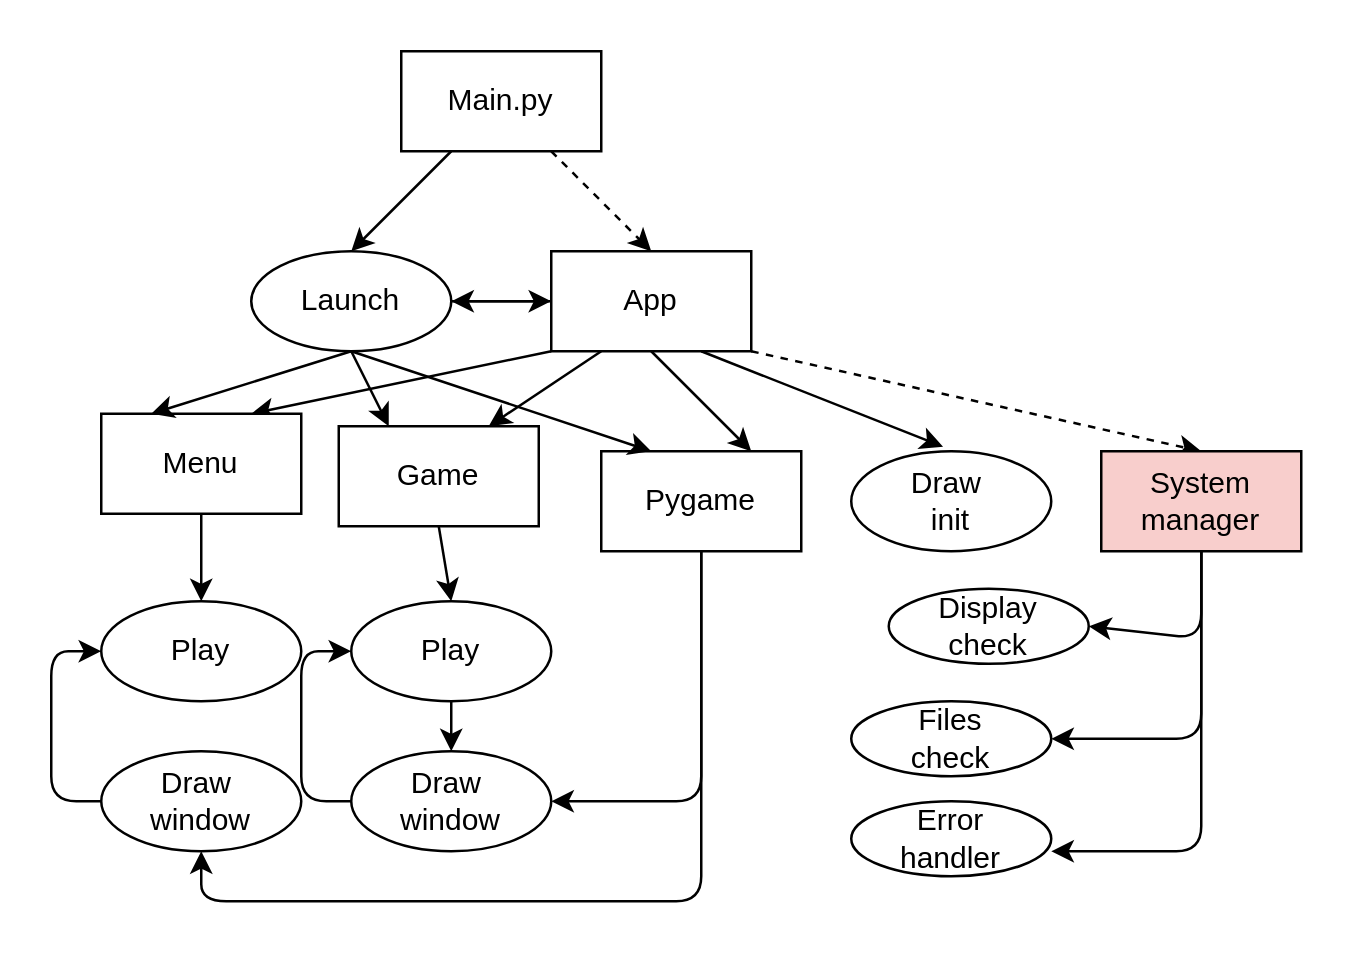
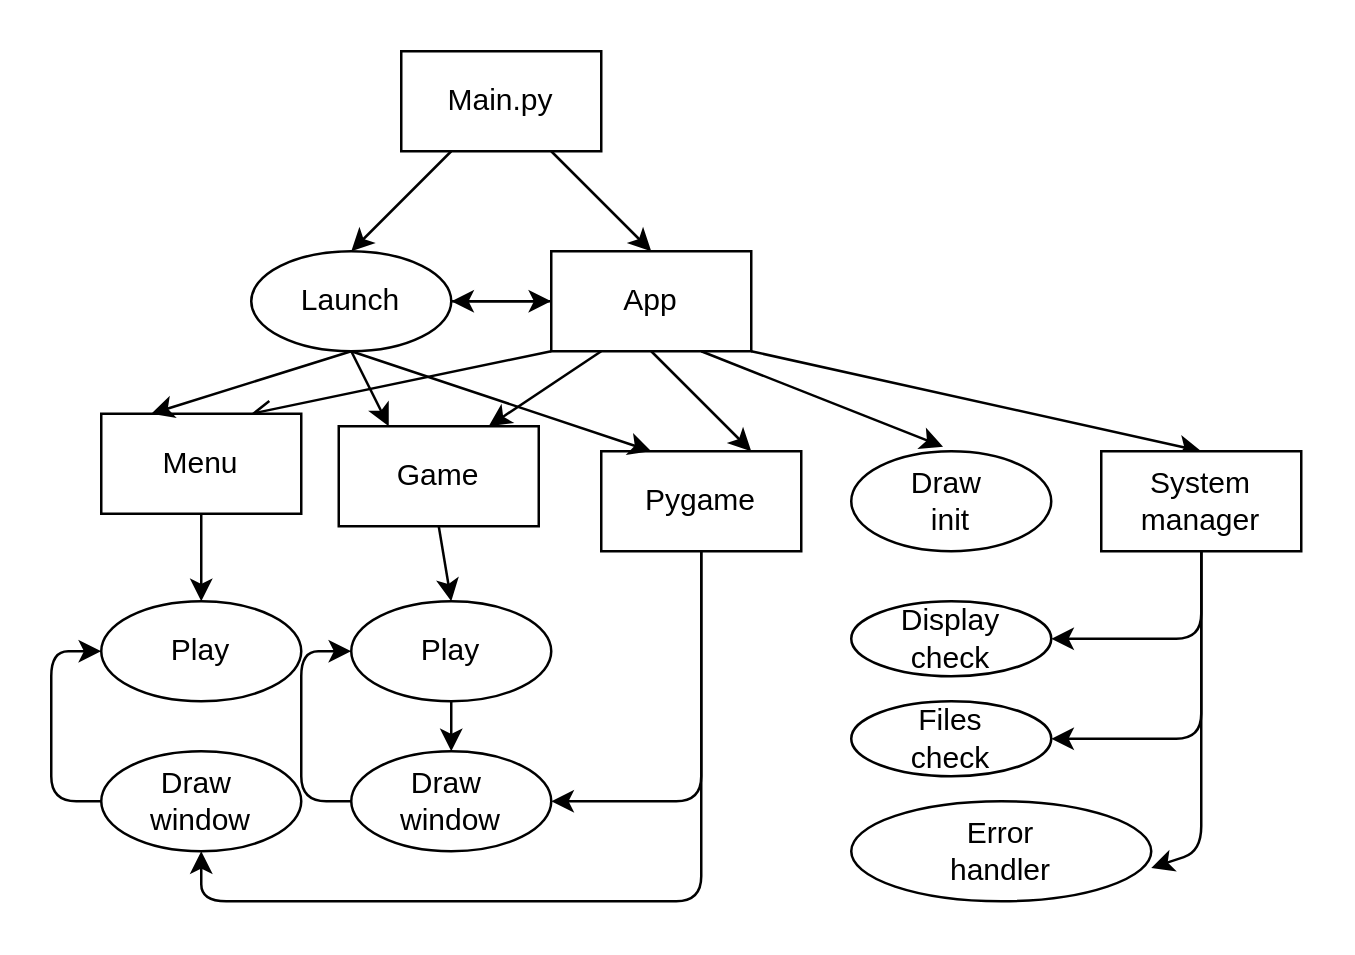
edge "Main.py" -> "App": style dashed -> solid
edge "App" -> "System manager": style dashed -> solid
edge "App" -> "Menu": arrowhead classic -> open
node "System manager": fillcolor #f8cecc -> #ffffff
node "Display check": moved (989, 626) -> (951, 639)
node "Error handler": size 200x75 -> 300x100
